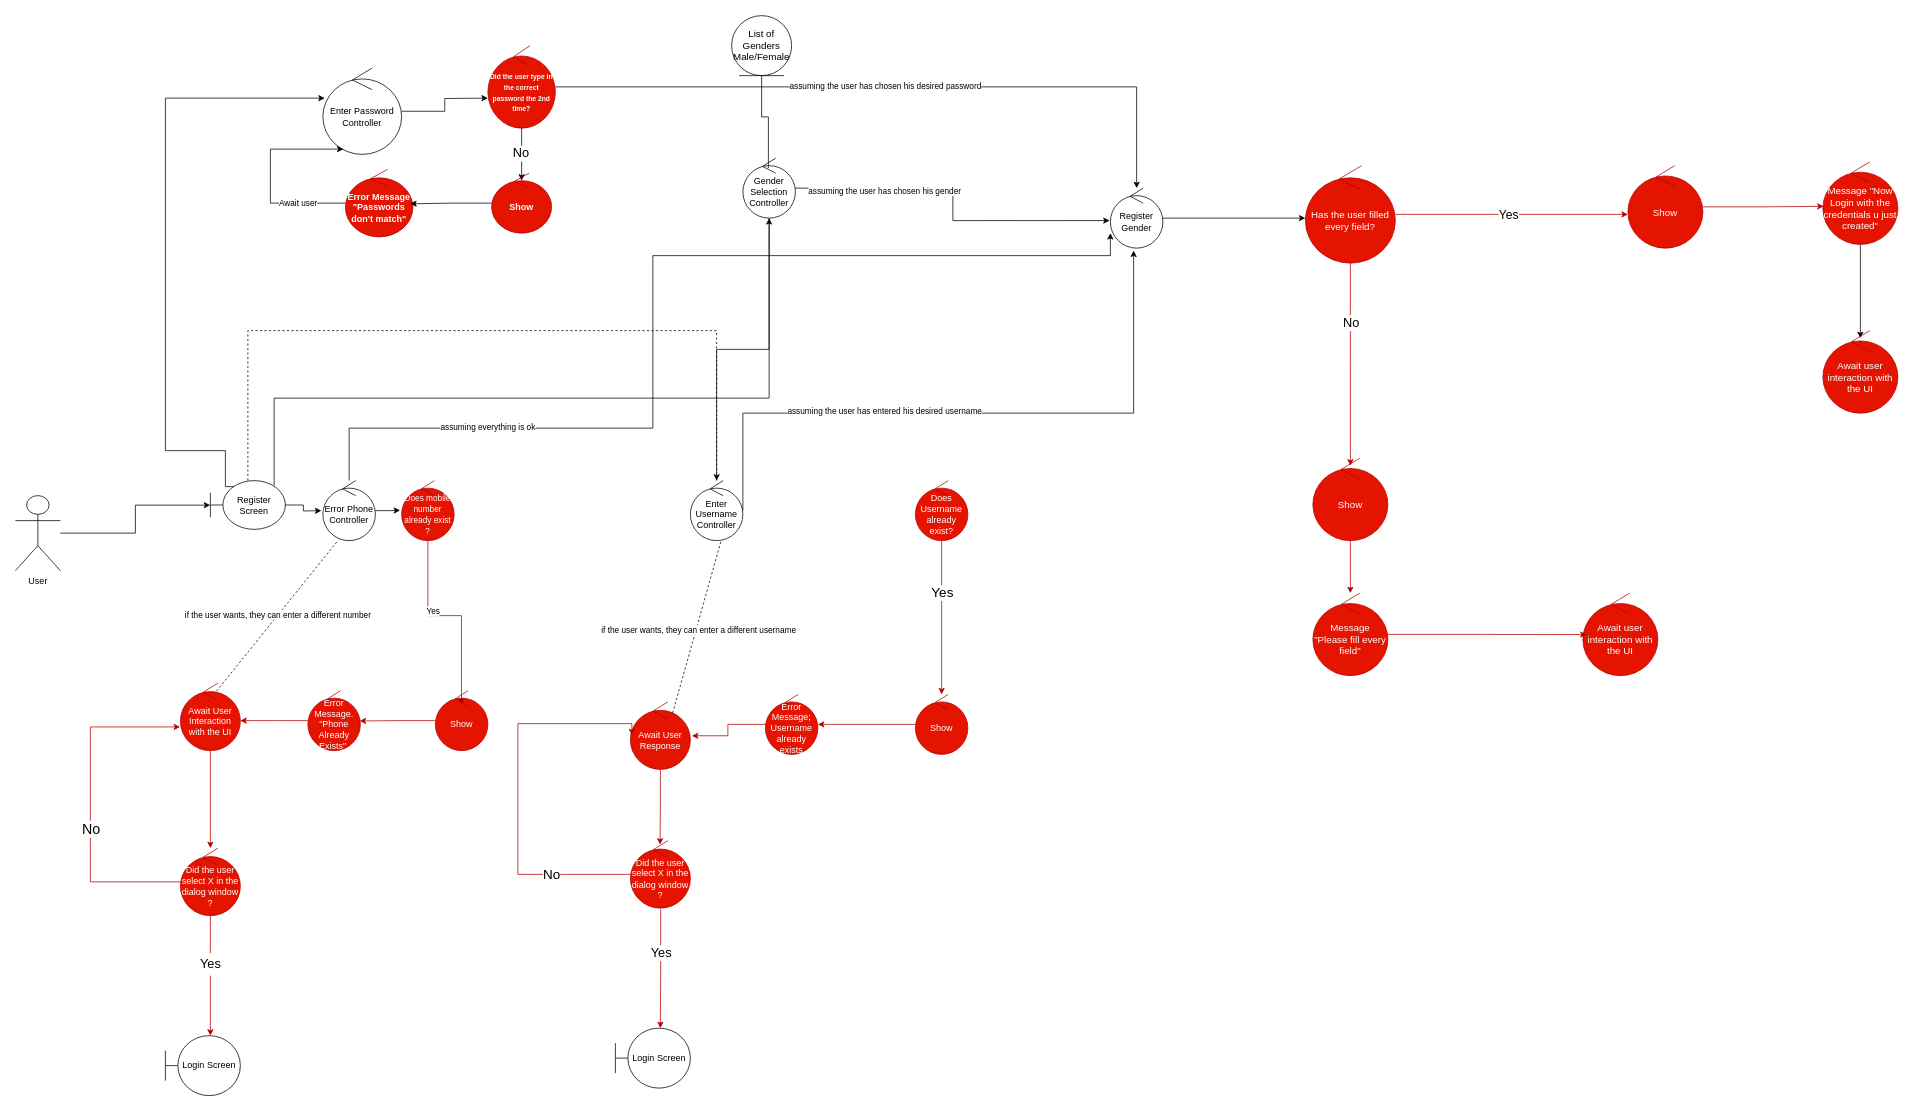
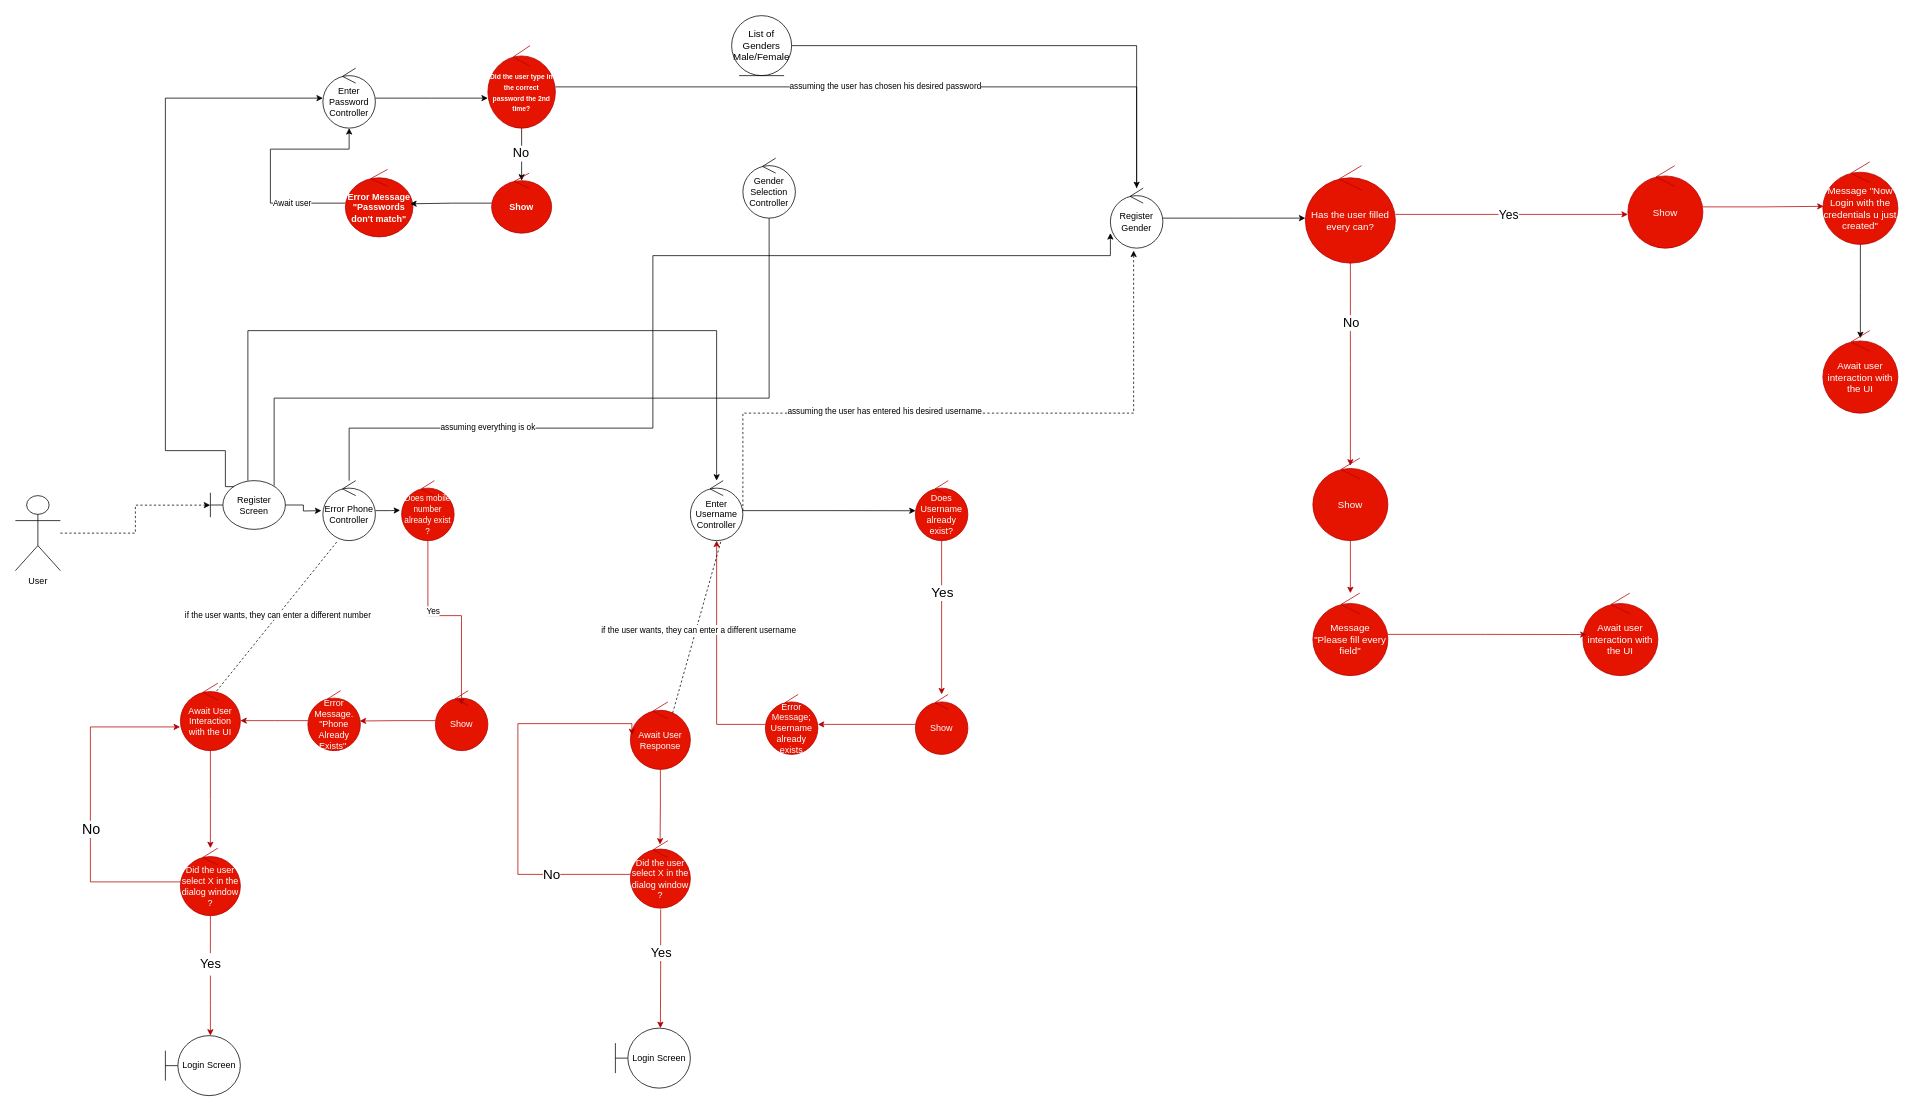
node "Enter Password Controller": size 79x86 -> 53x60
edge "List of Genders Male/Female" -- "Gender Selection Controller": now "List of Genders Male/Female" -- "Register Gender"
edge "Gender Selection Controller" -> "Register Gender": removed, label "assuming the user has chosen his gender"
node "Has the user filled every field?": label "Has the user filled every field?" -> "Has the user filled every can?"
edge "Register Screen" -> "Enter Username Controller": style dashed -> solid
edge "Enter Username Controller" -> "Gender Selection Controller": now "Enter Username Controller" -> "Does Username already exist?"
edge "Enter Username Controller" -> "Register Gender": style solid -> dashed
edge "User" -> "Register Screen": style solid -> dashed
edge "Error Message; Username already exists" -> "Await User Response": now "Error Message; Username already exists" -> "Enter Username Controller"
